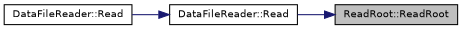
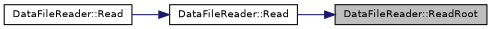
node "ReadRoot::ReadRoot": label "ReadRoot::ReadRoot" -> "DataFileReader::ReadRoot"
